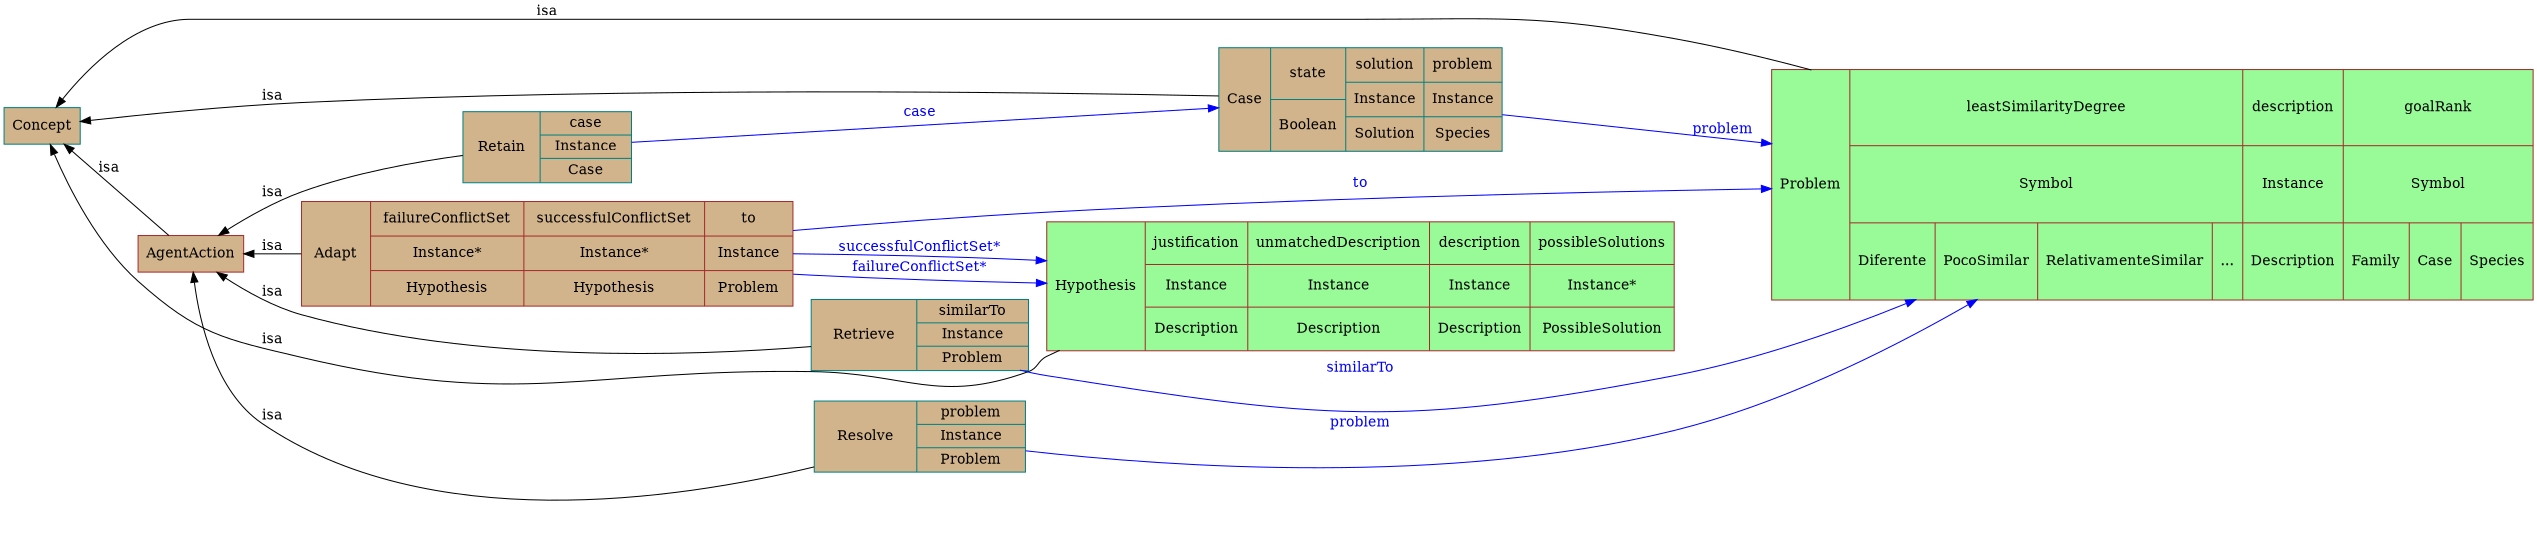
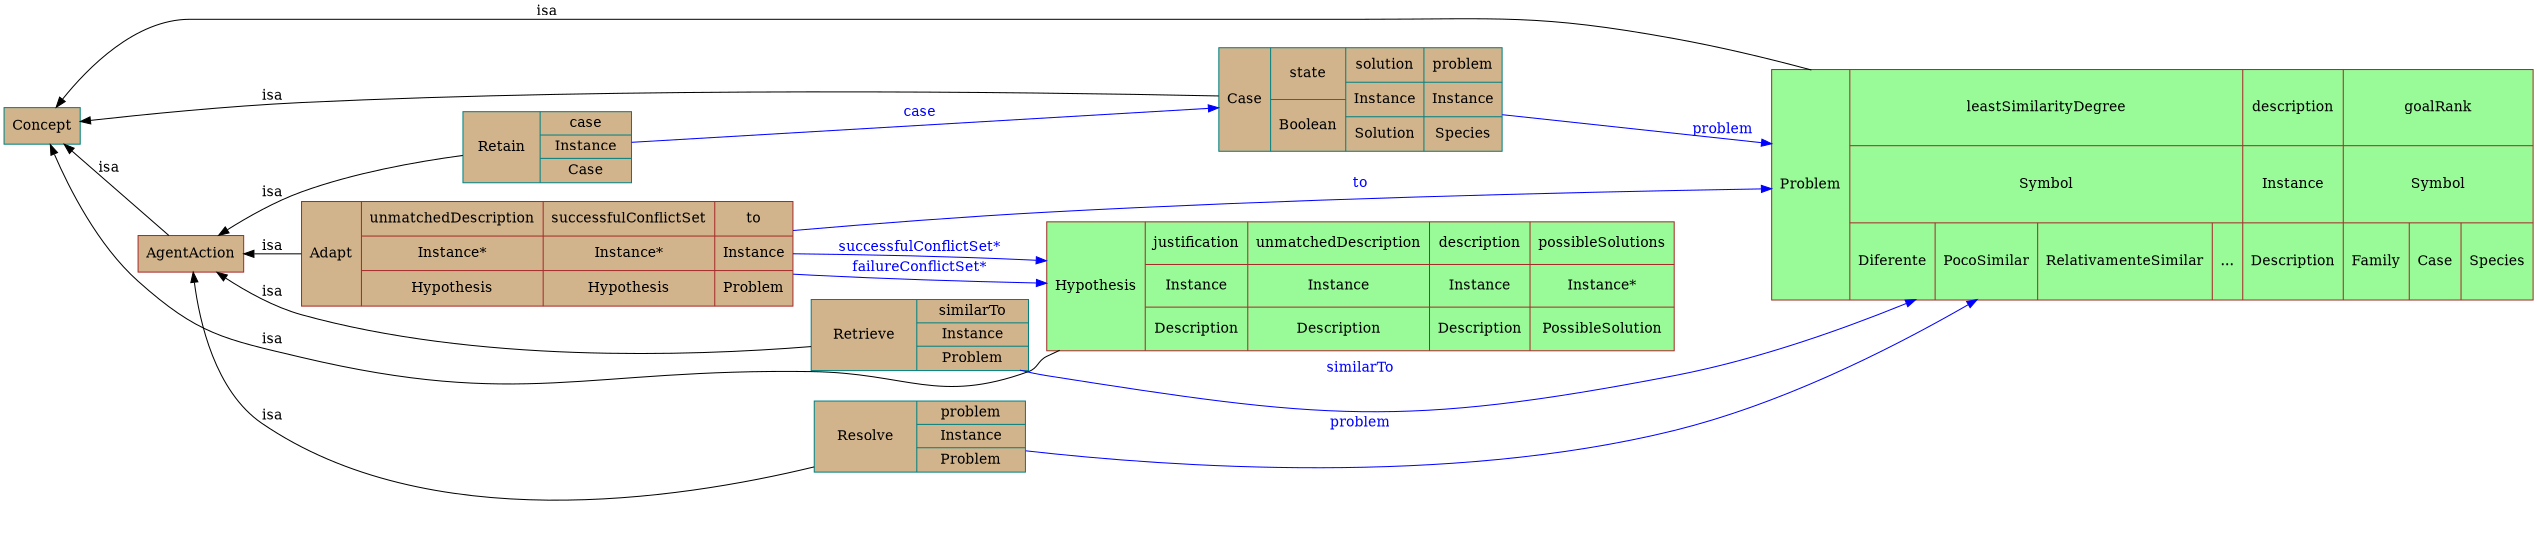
node "Adapt": text "failureConflictSet" -> "unmatchedDescription"
